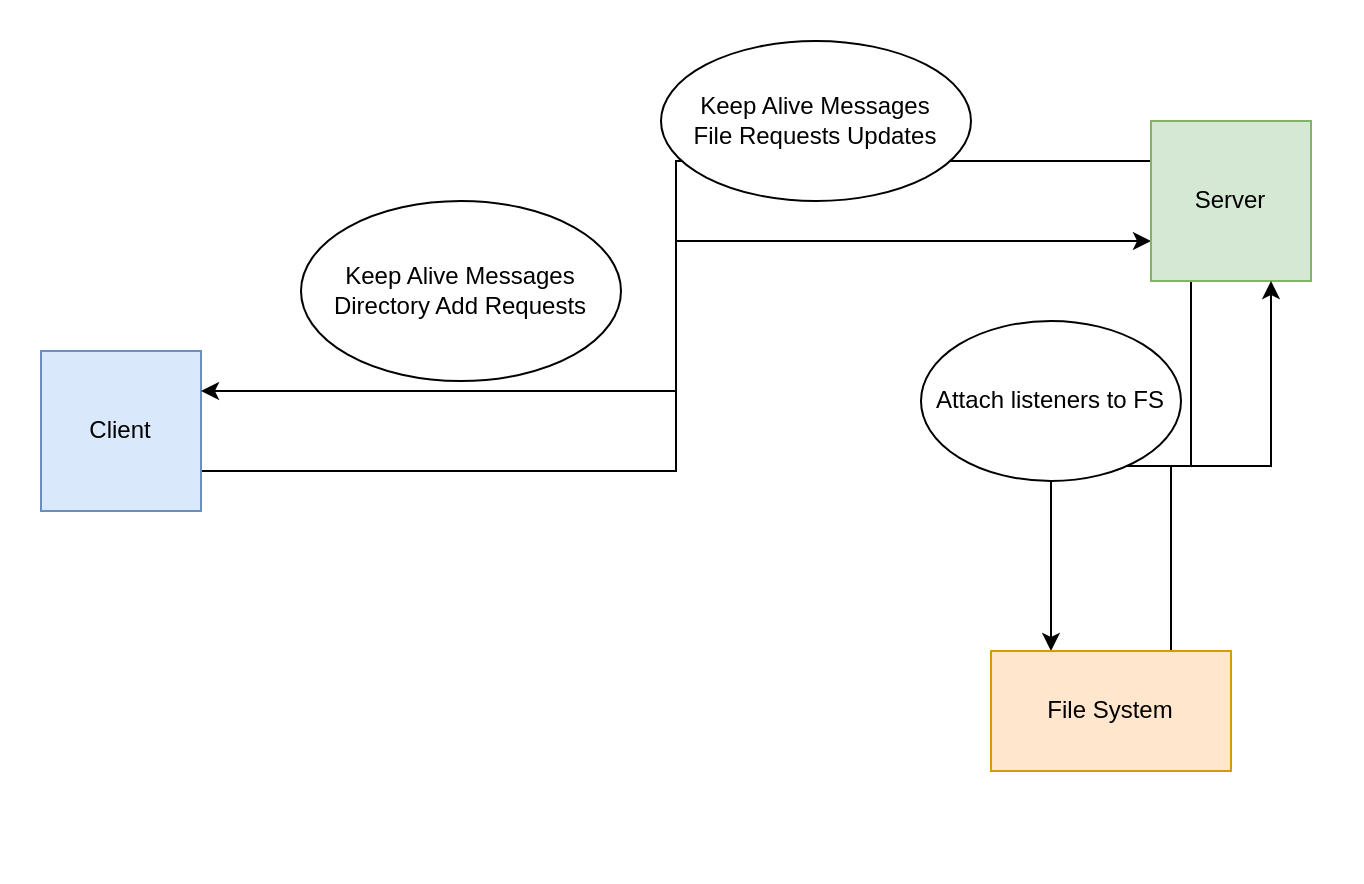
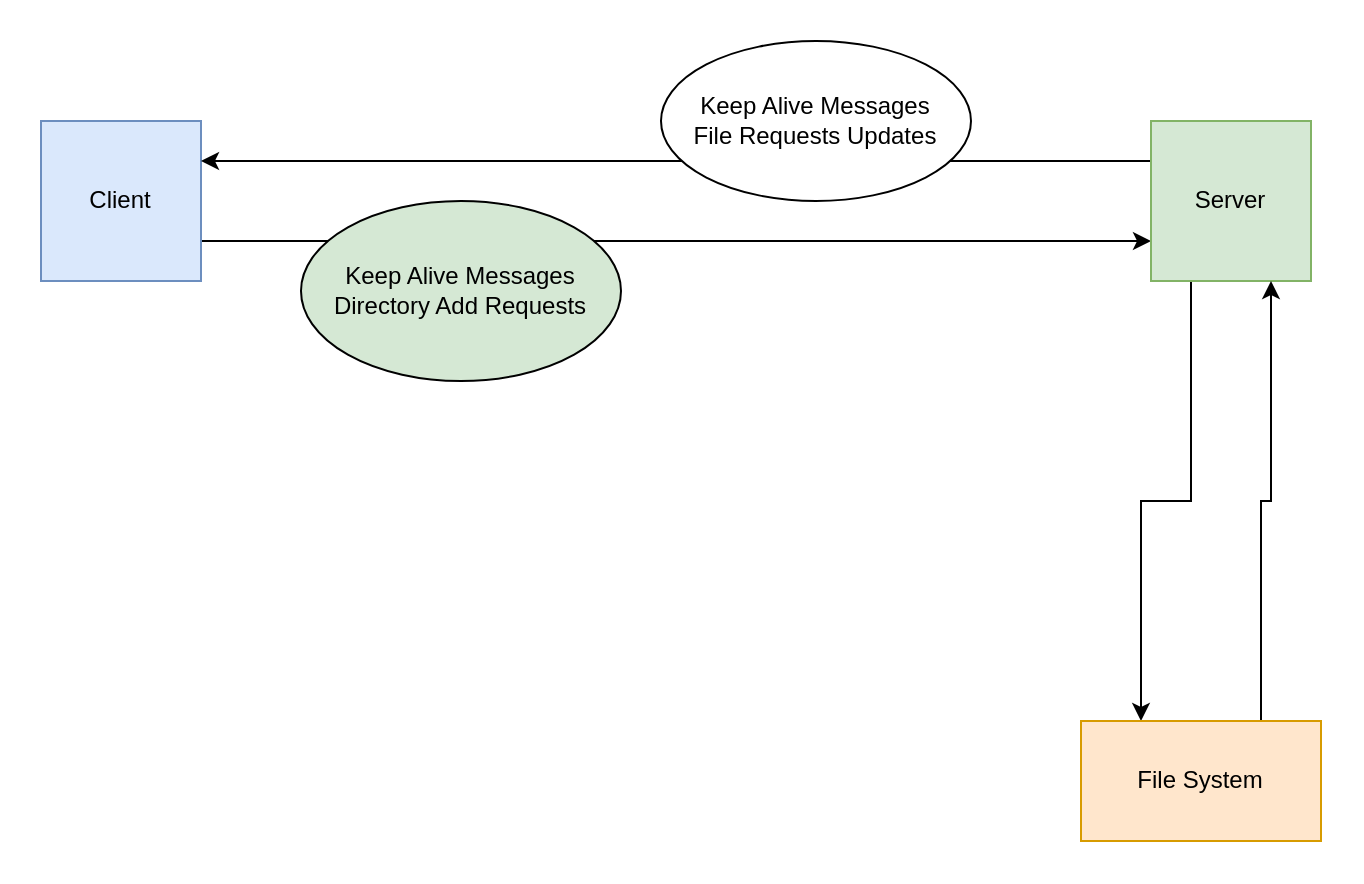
node "Keep Alive Messages Directory Add Requests": fillcolor #ffffff -> #d5e8d4
node "Attach listeners to FS": removed
node "Client": moved (121, 431) -> (121, 201)
node "File System": moved (1111, 711) -> (1201, 781)
